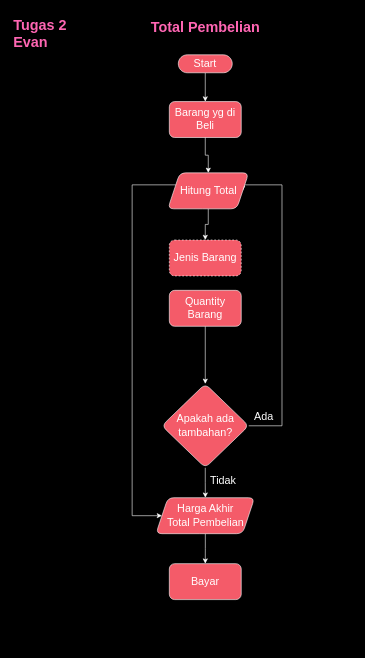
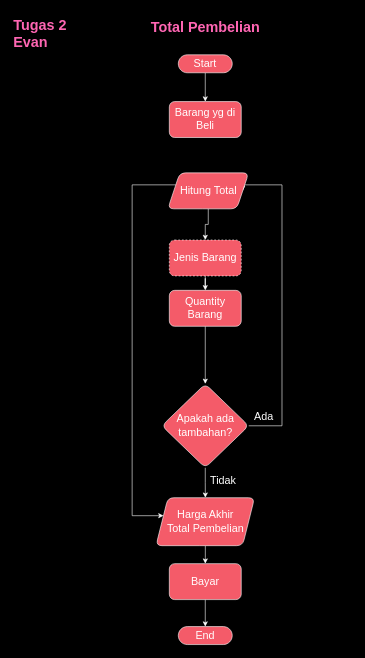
edge "Barang yg di Beli" -> "Hitung Total": removed
edge "Jenis Barang" -> "Quantity Barang": added
node "Harga Akhir Total Pembelian": size 99x36 -> 99x48
edge "Bayar" -> "End": added
node "End": added
